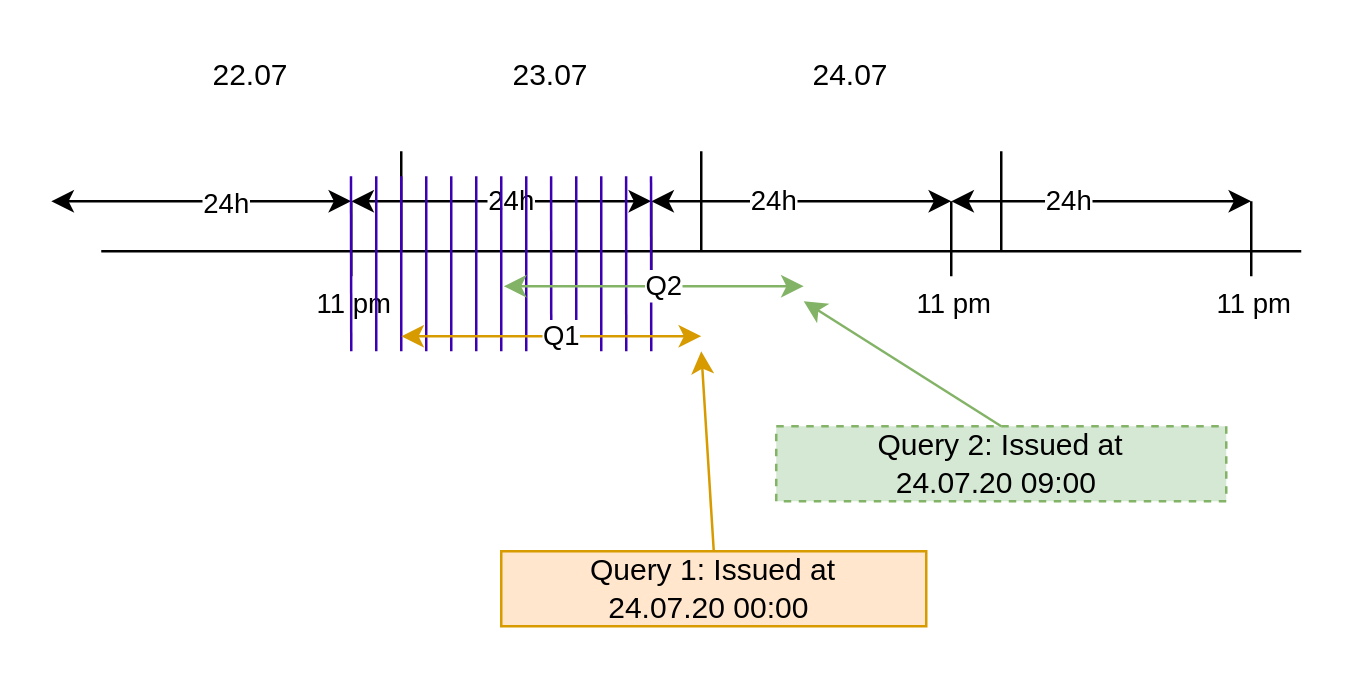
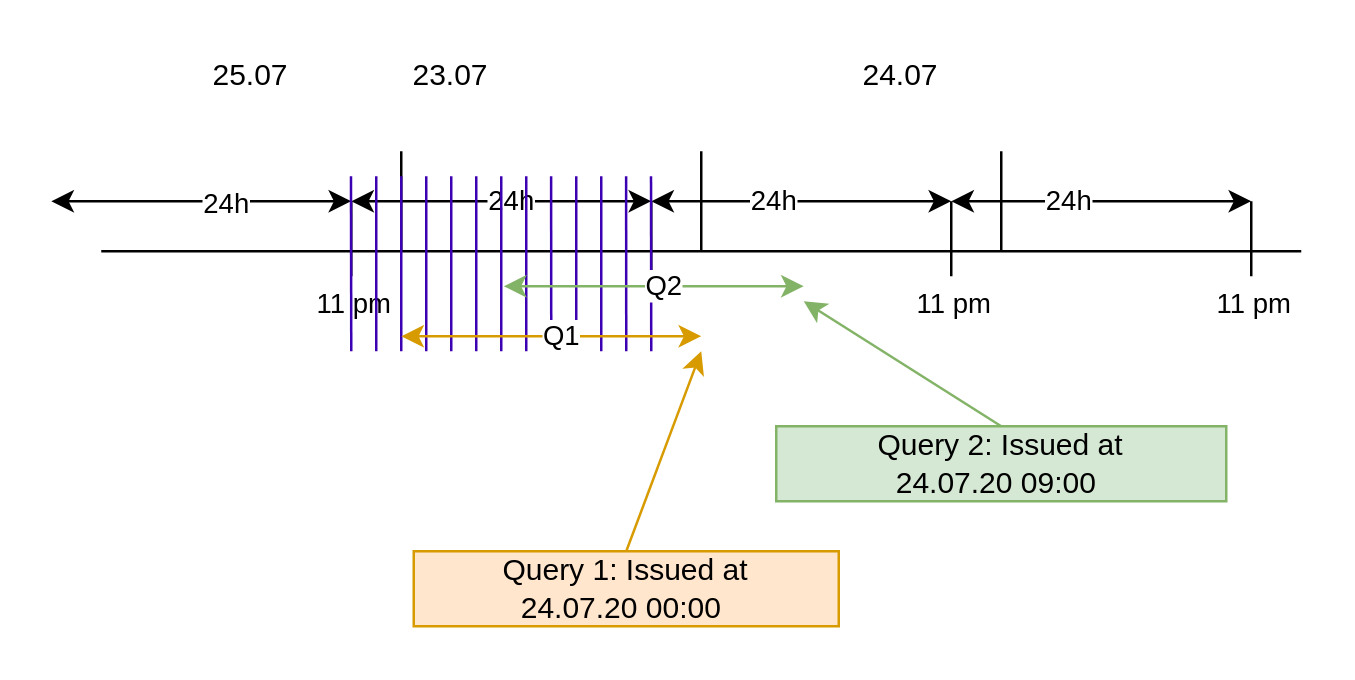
node "22.07": label "22.07" -> "25.07"
node "23.07": moved (551, 76) -> (451, 76)
node "24.07": moved (851, 76) -> (901, 76)
node "Query 2: Issued at 24.07.20 09:00": style dashed -> solid
node "Query 1: Issued at 24.07.20 00:00": moved (714, 589) -> (626, 589)
